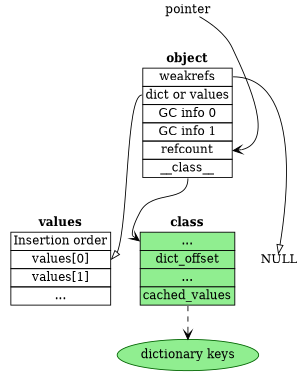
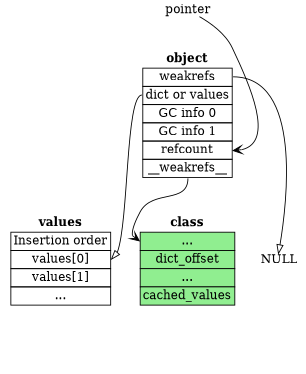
node "object": text "__class__" -> "__weakrefs__"
node "dictionary keys": removed
